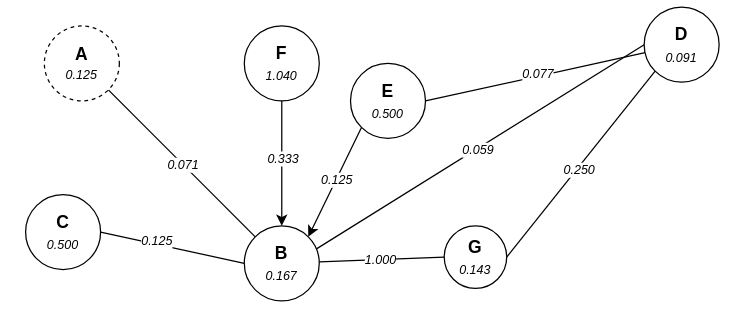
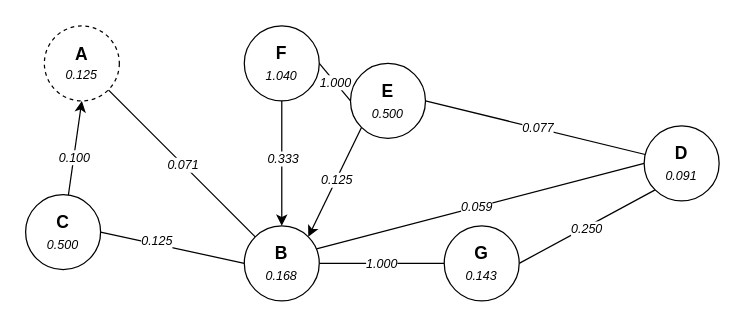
node "D0.091": moved (682, 44) -> (682, 163)
edge "F1.040" -- "E0.500": added, label "1.000"
edge "C0.500" -> "A 0.125": added, label "0.100"
node "G0.143": size 63x63 -> 75x75
node "B0.167": label "B0.167" -> "B0.168"
